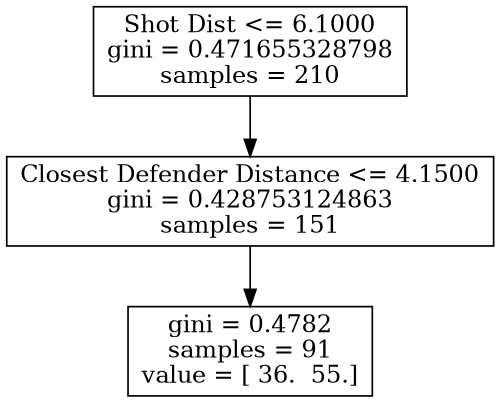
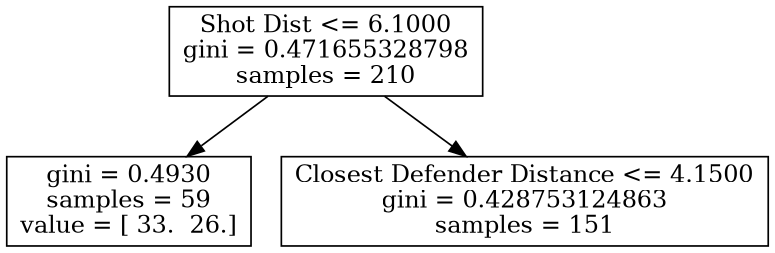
node "gini = 0.4930 samples = 59 value = [ 33.  26.]": added
node "gini = 0.4782 samples = 91 value = [ 36.  55.]": removed
